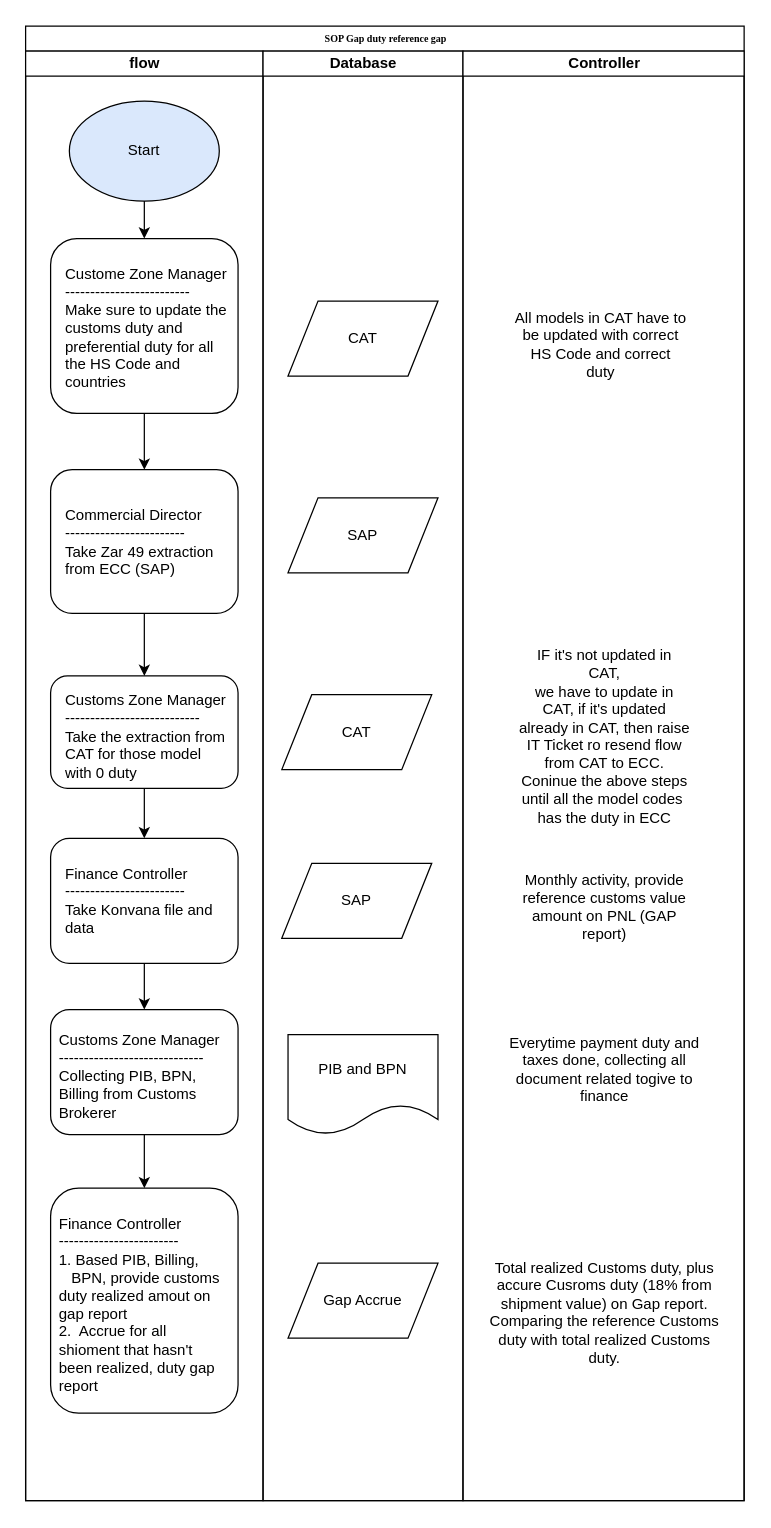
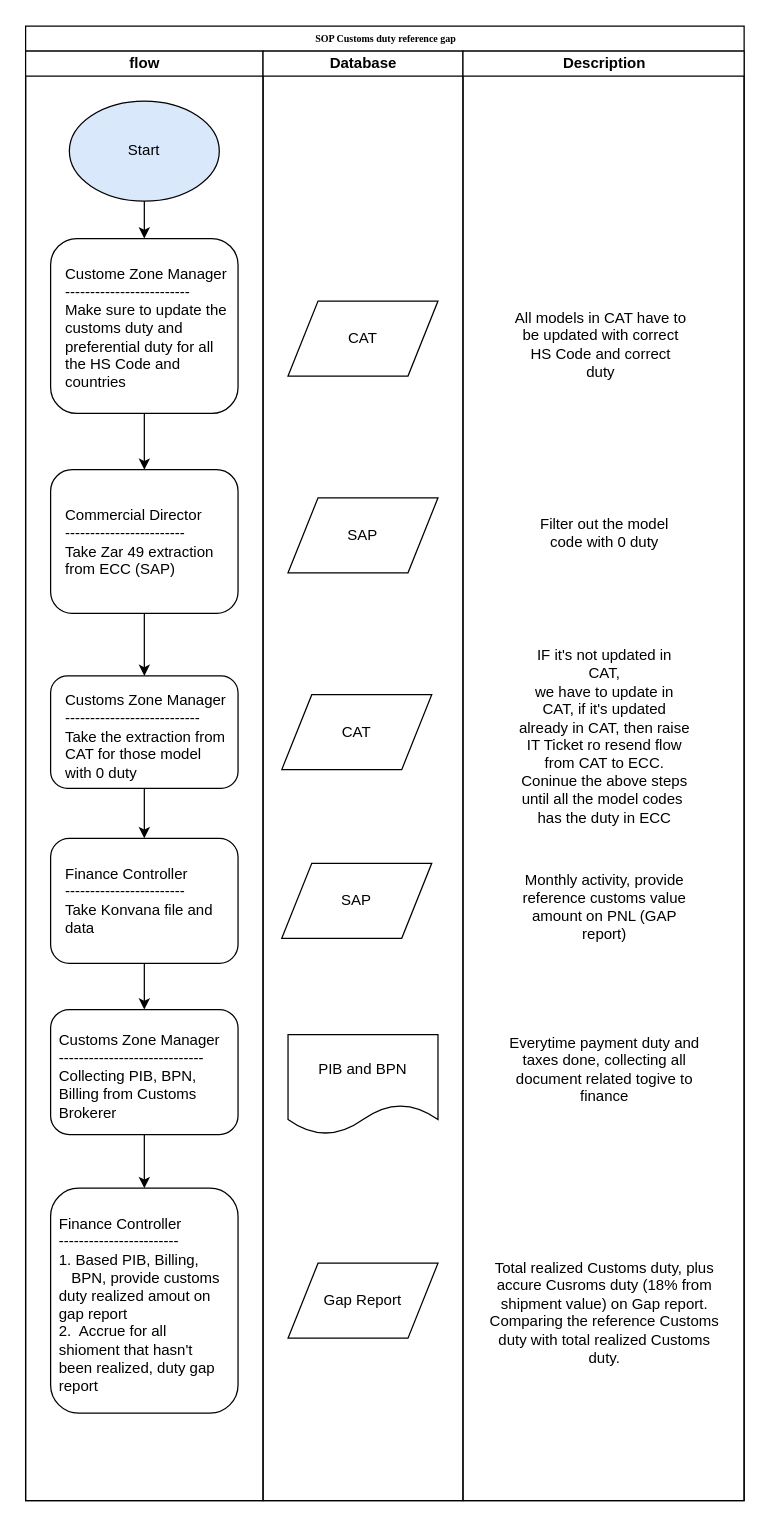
node "SOP Gap duty reference gap": label "SOP Gap duty reference gap" -> "SOP Customs duty reference gap"
node "Controller": label "Controller" -> "Description"
node "Filter out the model code with 0 duty": added
node "Gap Accrue": label "Gap Accrue" -> "Gap Report"
